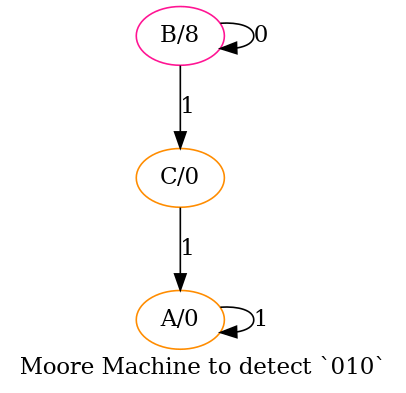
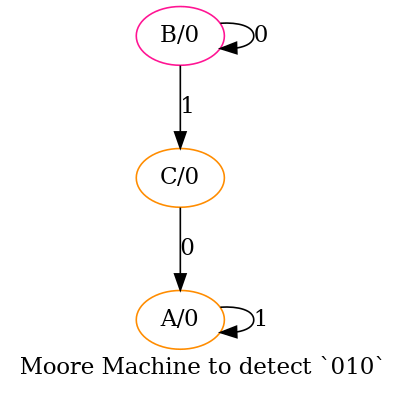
node "B/8": label "B/8" -> "B/0"
edge "C/0" -> "A/0": label "1" -> "0"
